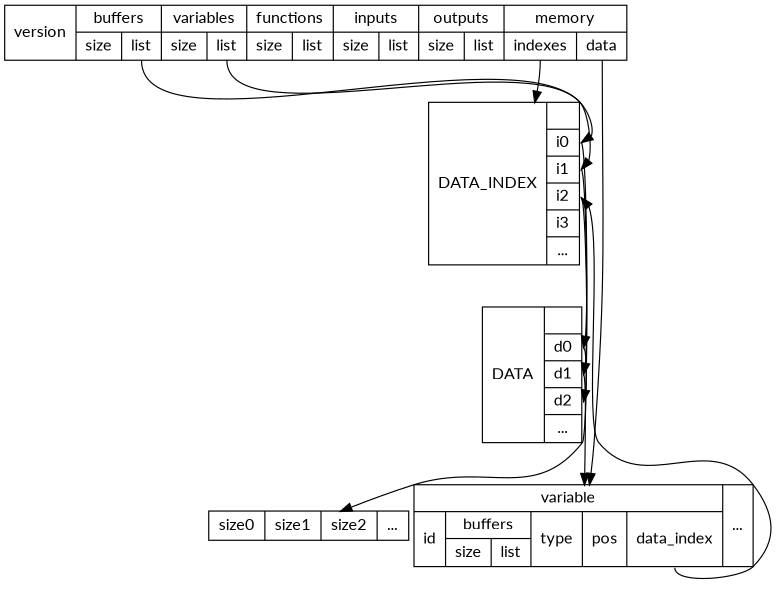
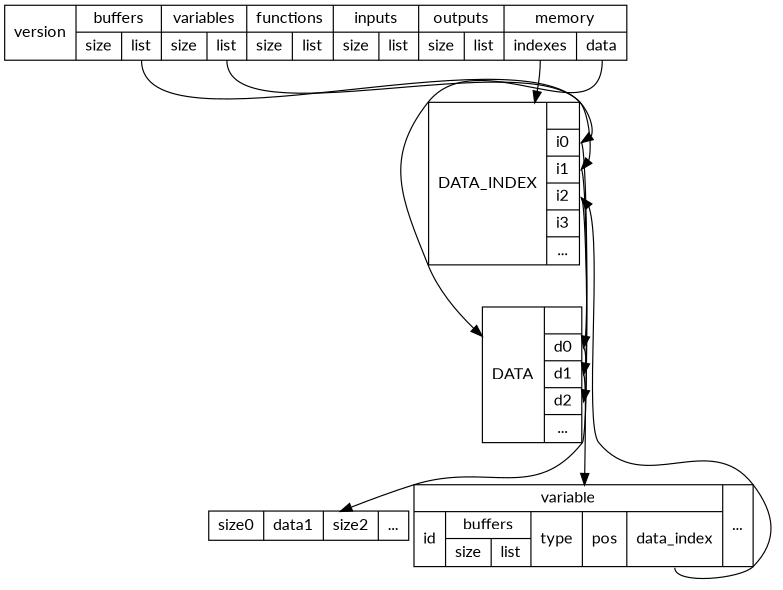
edge "version" -> "variable": now "version" -> "DATA"
node "size0": text "size1" -> "data1"
